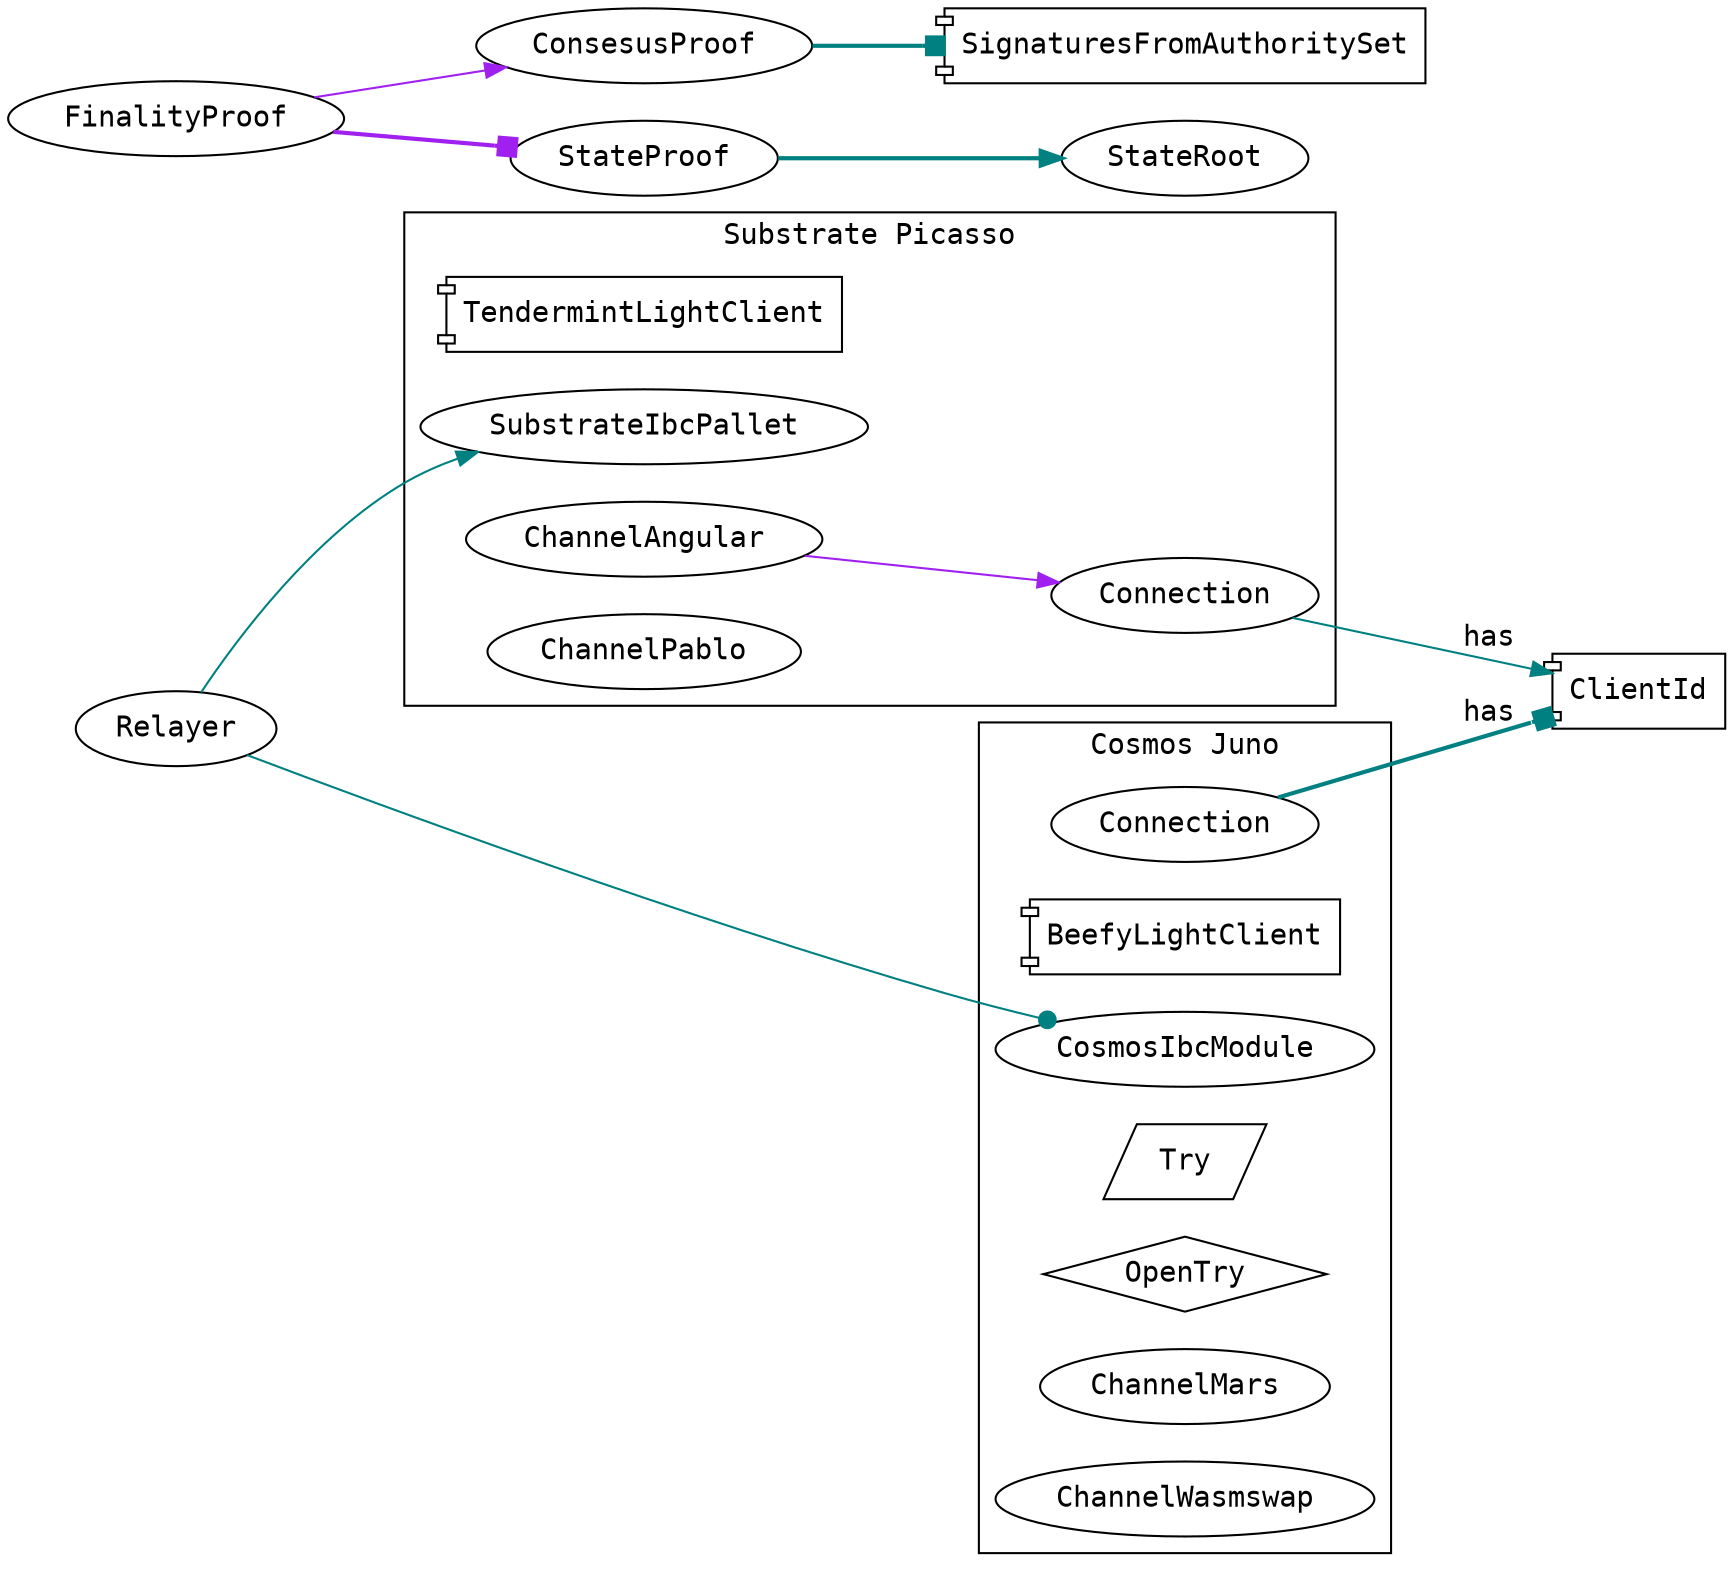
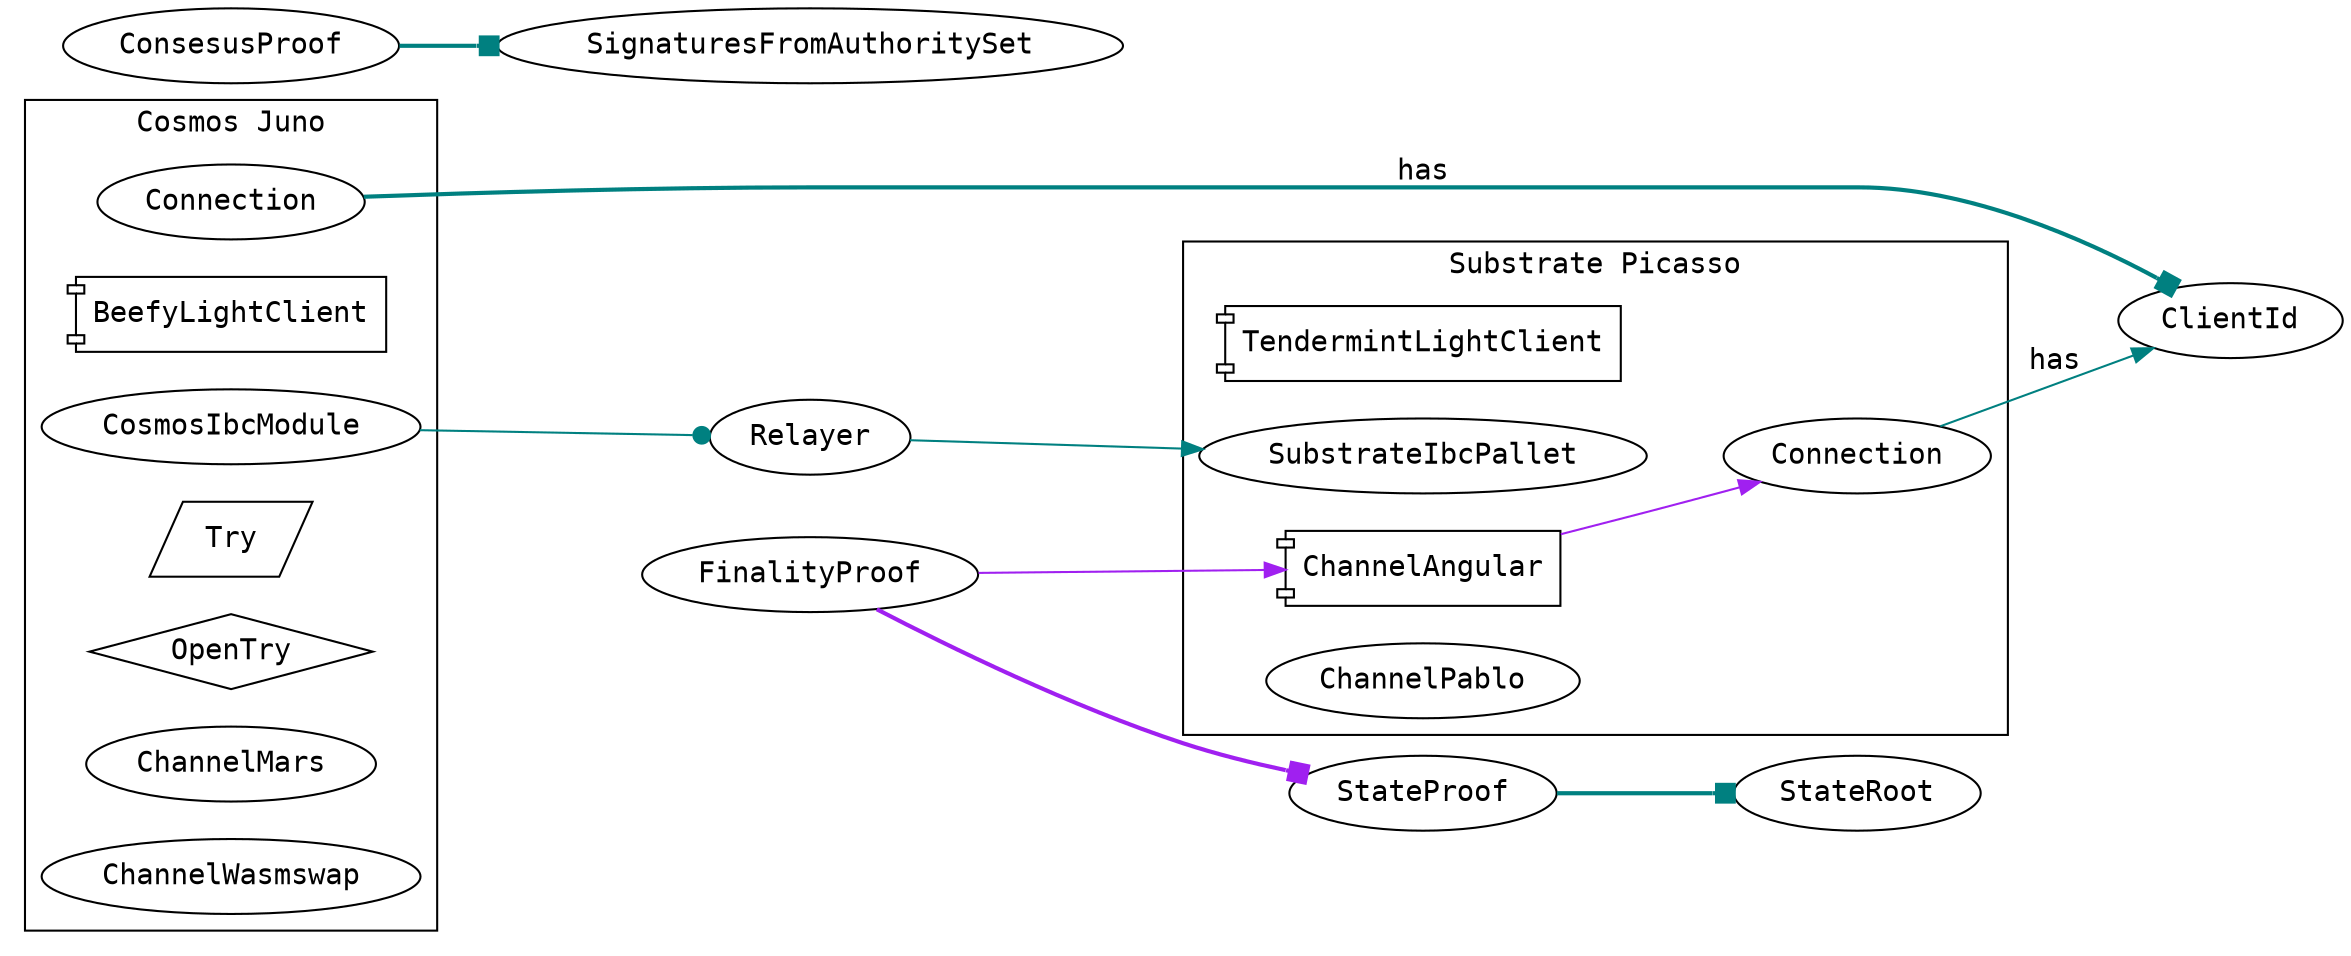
node "SignaturesFromAuthoritySet": shape component -> ellipse
edge "FinalityProof" -> "ConsesusProof": now "FinalityProof" -> "ChannelAngular"
edge "StateProof" -> "StateRoot": arrowhead normal -> box
node "ChannelAngular": shape ellipse -> component
node "ClientId": shape component -> ellipse
edge "Relayer" -> "CosmosIbcModule": reversed
